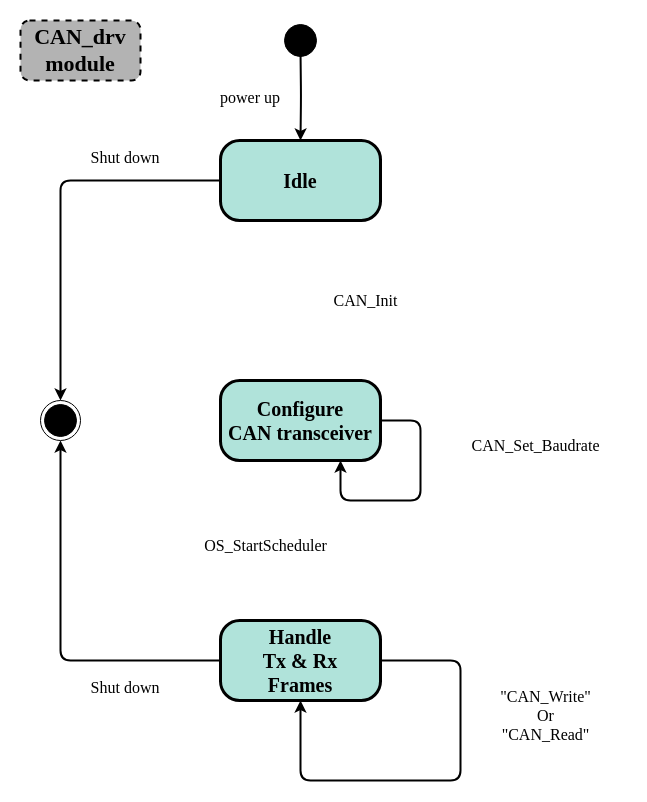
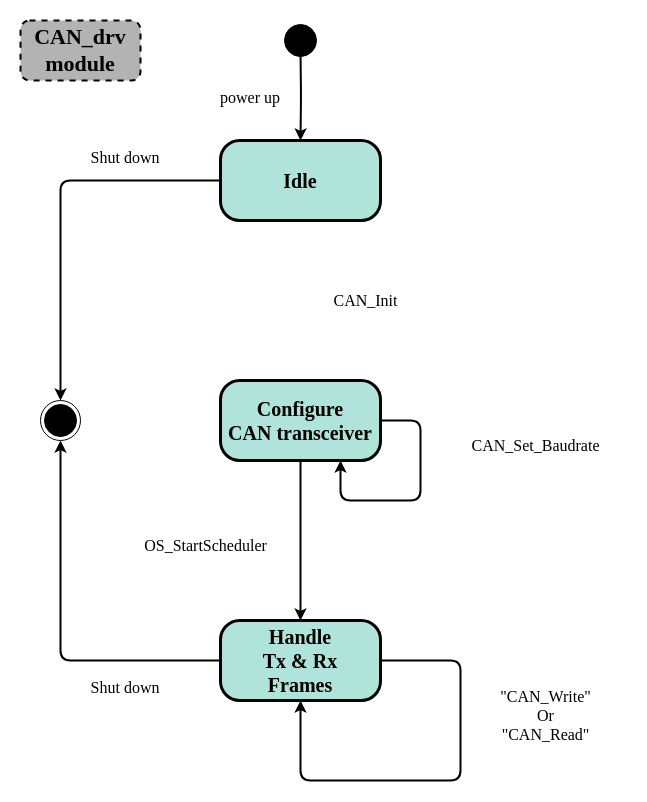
edge "Configure CAN transceiver" -> "Handle Tx & Rx Frames": added
node "OS_StartScheduler": moved (266, 546) -> (206, 546)
